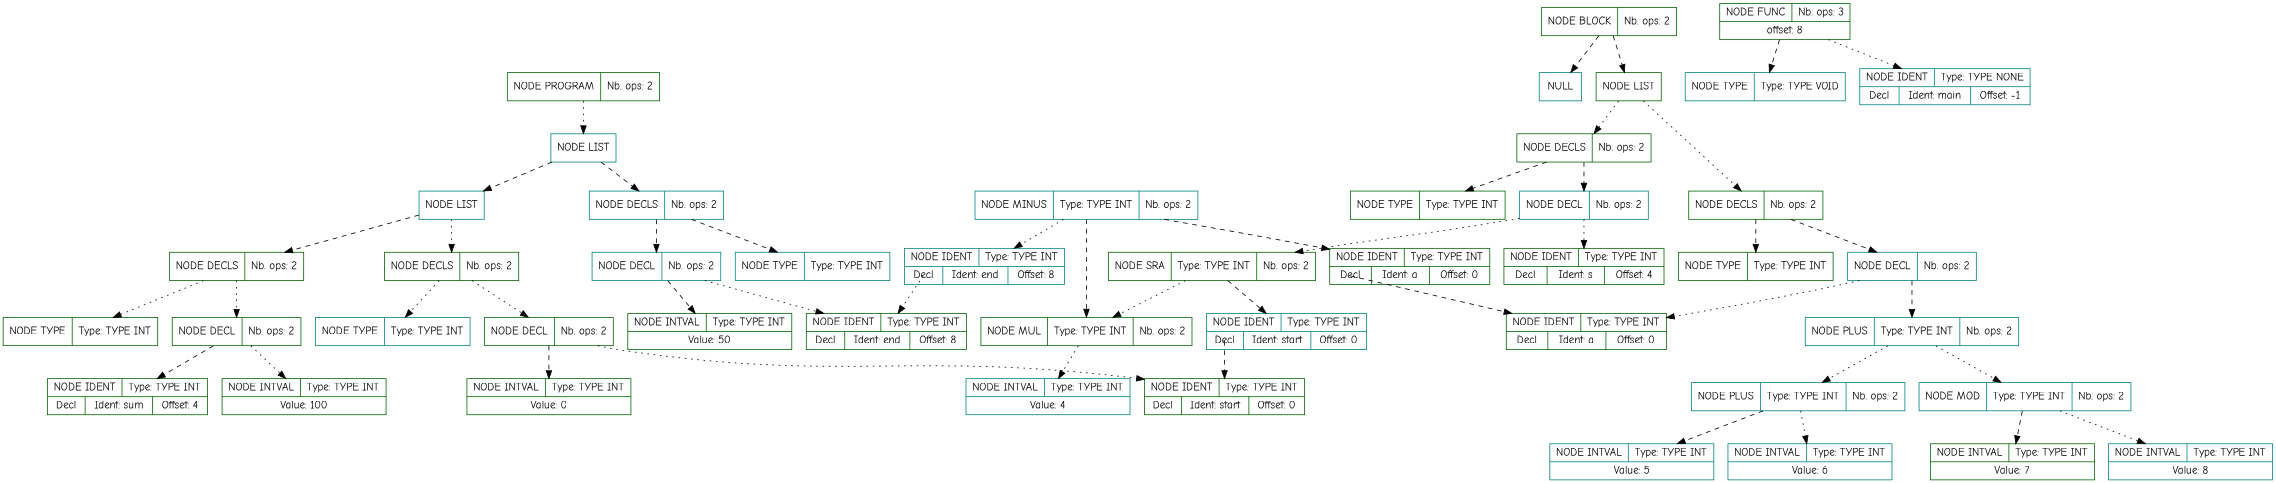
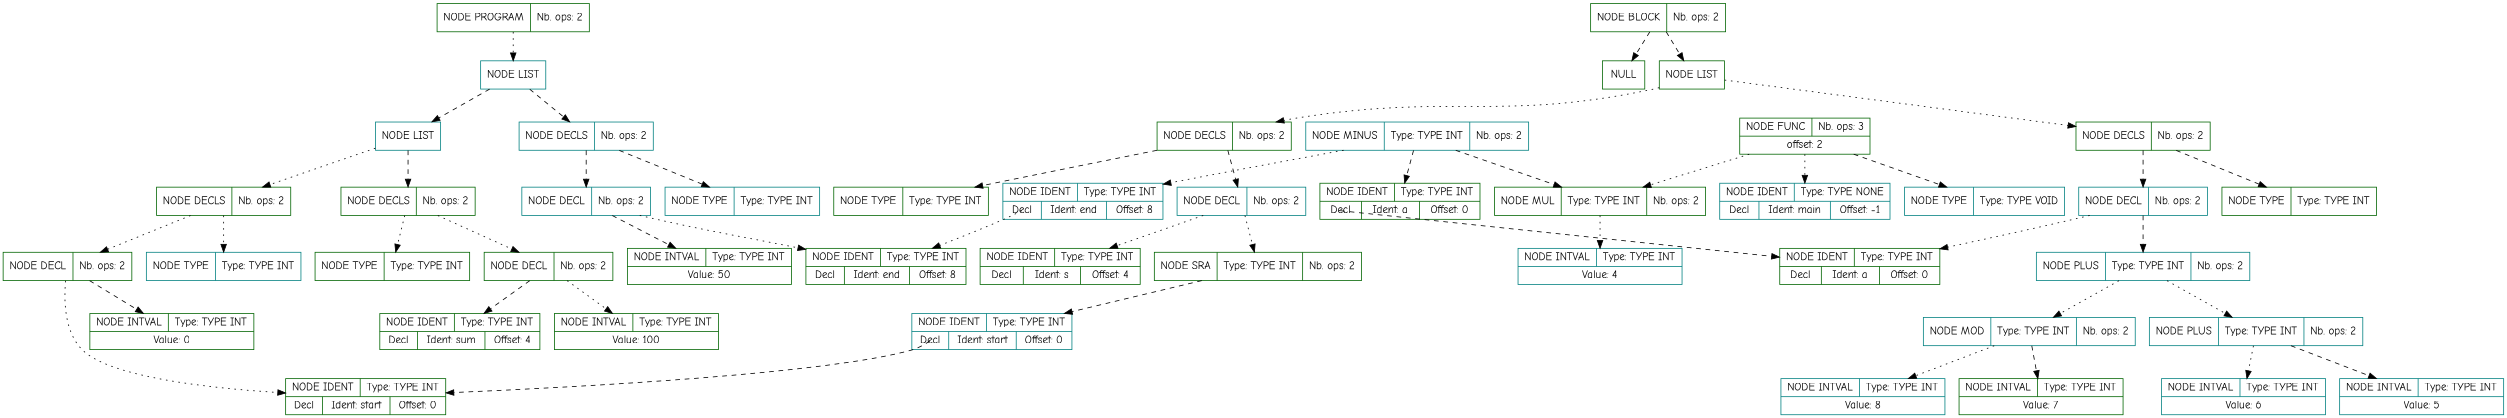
node "NODE FUNC": text "offset: 8" -> "offset: 2"
node "NULL": color teal -> darkgreen
edge "NODE SRA" -> "NODE MUL": now "NODE FUNC" -> "NODE MUL"
